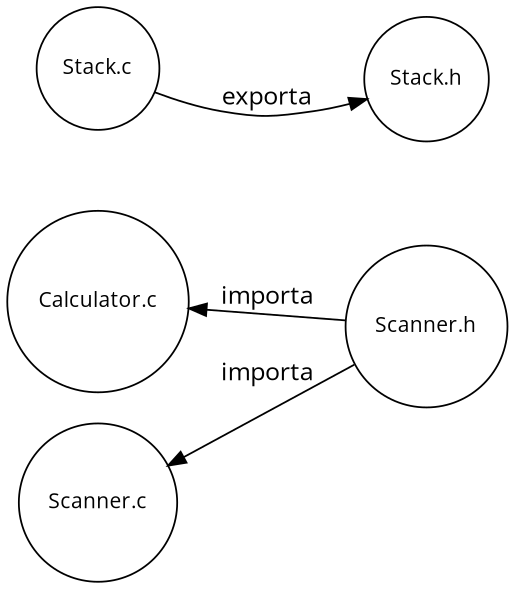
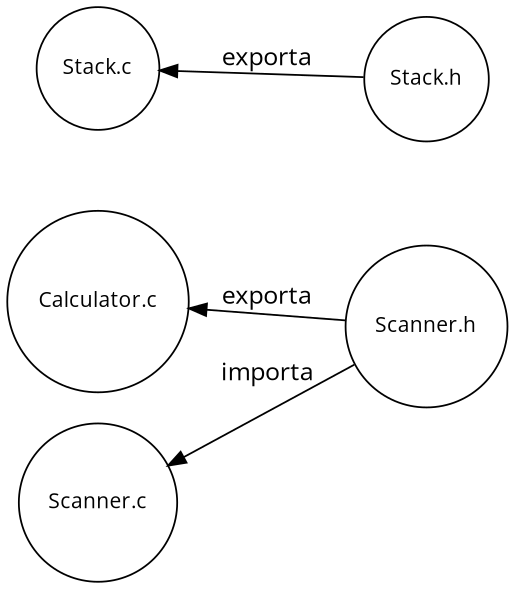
edge "Stack.c" -> "Stack.h": reversed
edge "Scanner.h" -> "Calculator.c": label "importa" -> "exporta"
